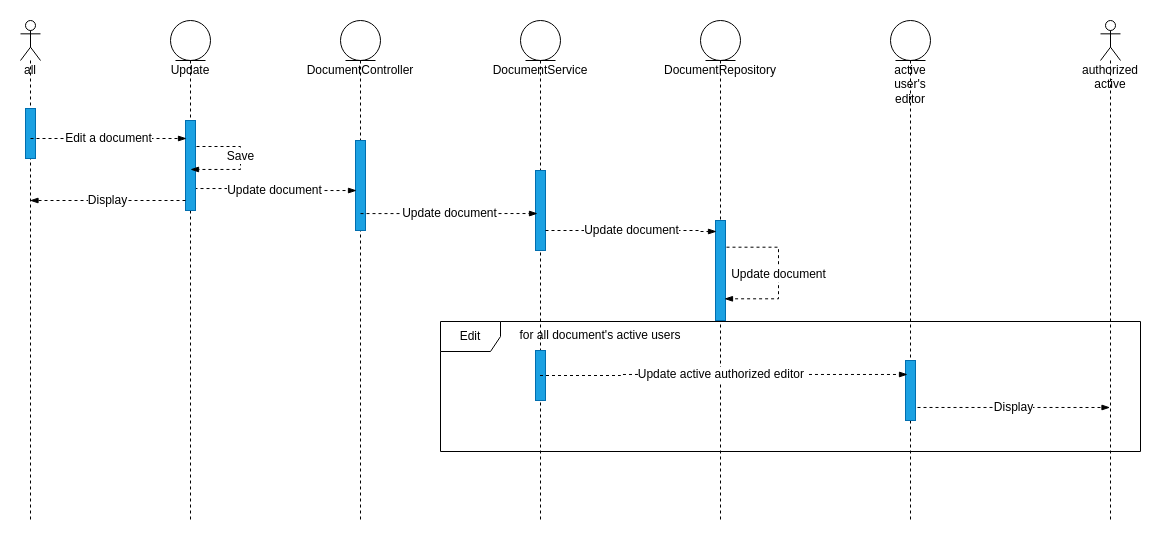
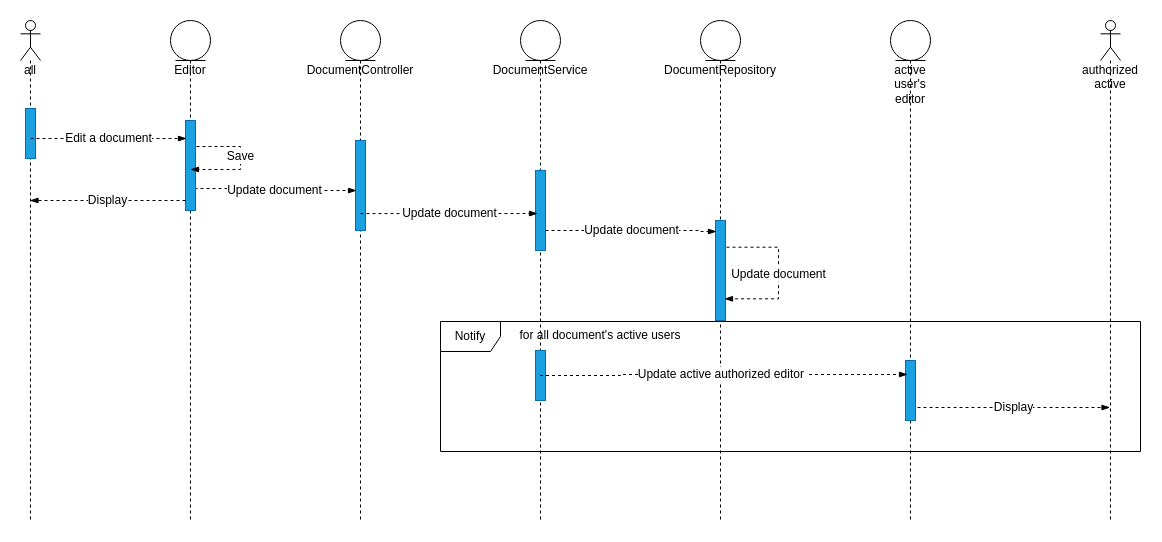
node "Update": label "Update" -> "Editor"
node "Edit": label "Edit" -> "Notify"
